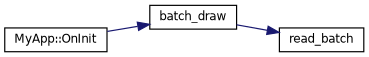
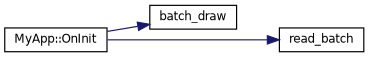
edge "batch_draw" -> "read_batch": now "MyApp::OnInit" -> "read_batch"
